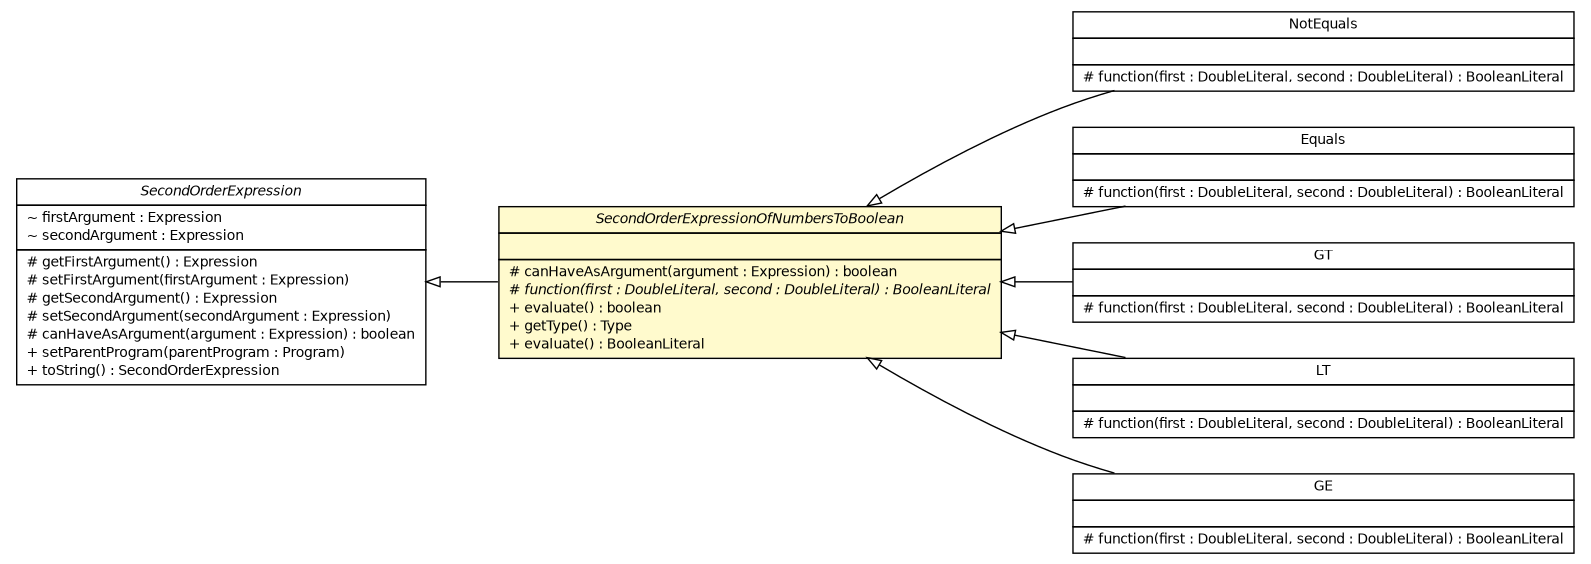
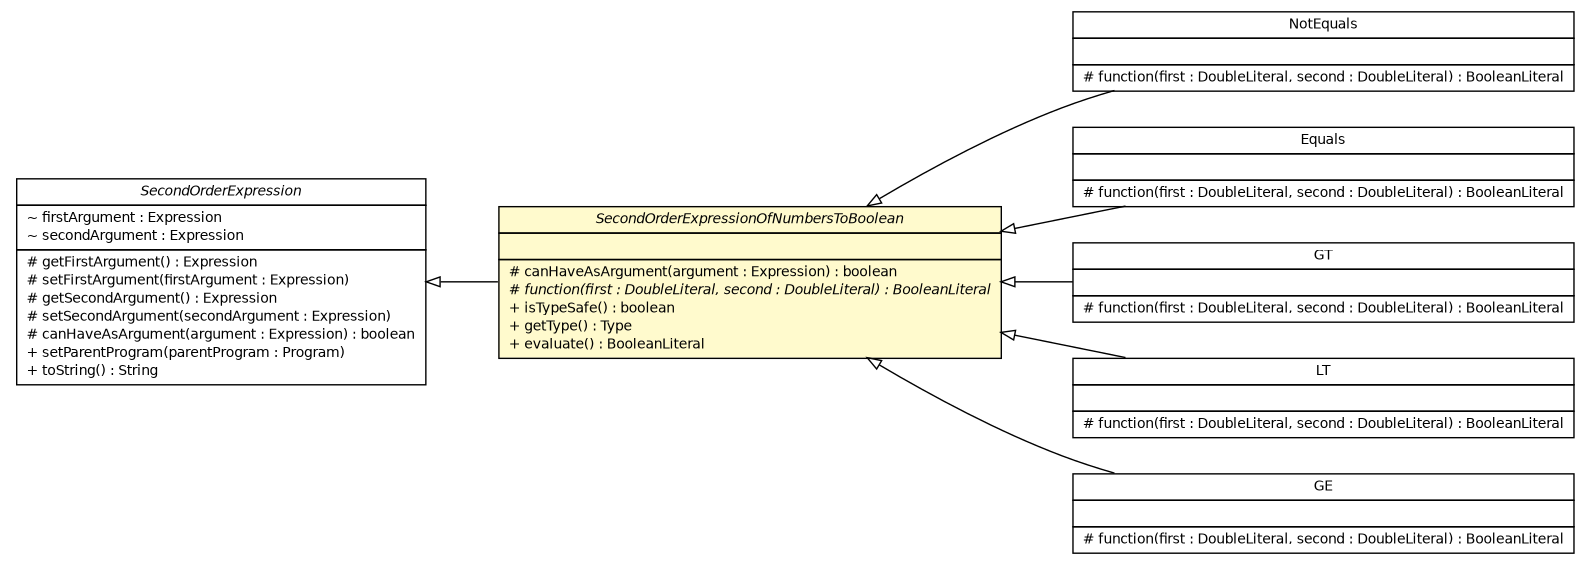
node "SecondOrderExpressionOfNumbersToBoolean": text "+ evaluate() : boolean" -> "+ isTypeSafe() : boolean"
node "SecondOrderExpression": text "+ toString() : SecondOrderExpression" -> "+ toString() : String"
